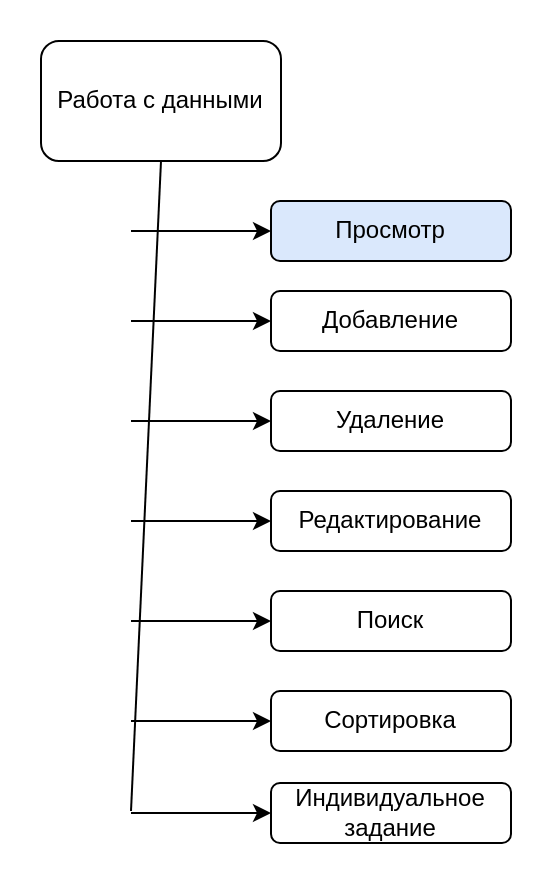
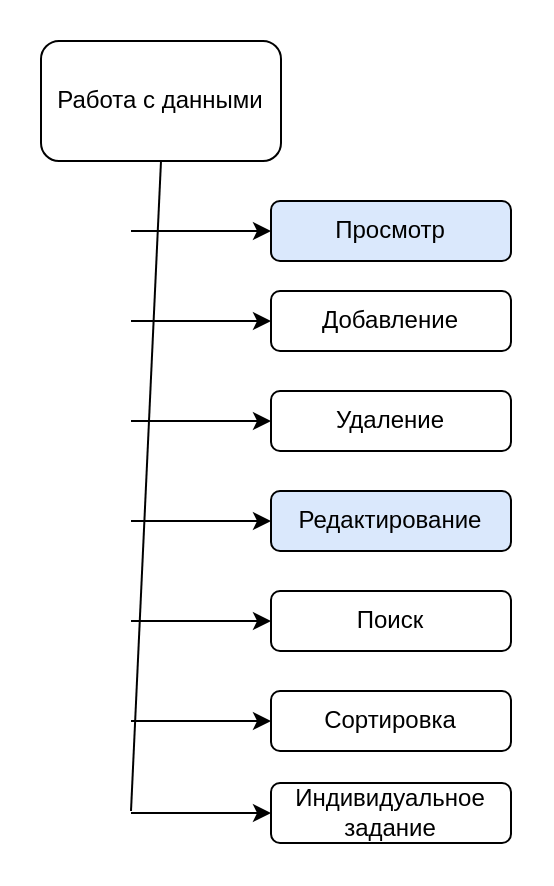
node "Редактирование": fillcolor #ffffff -> #dae8fc
